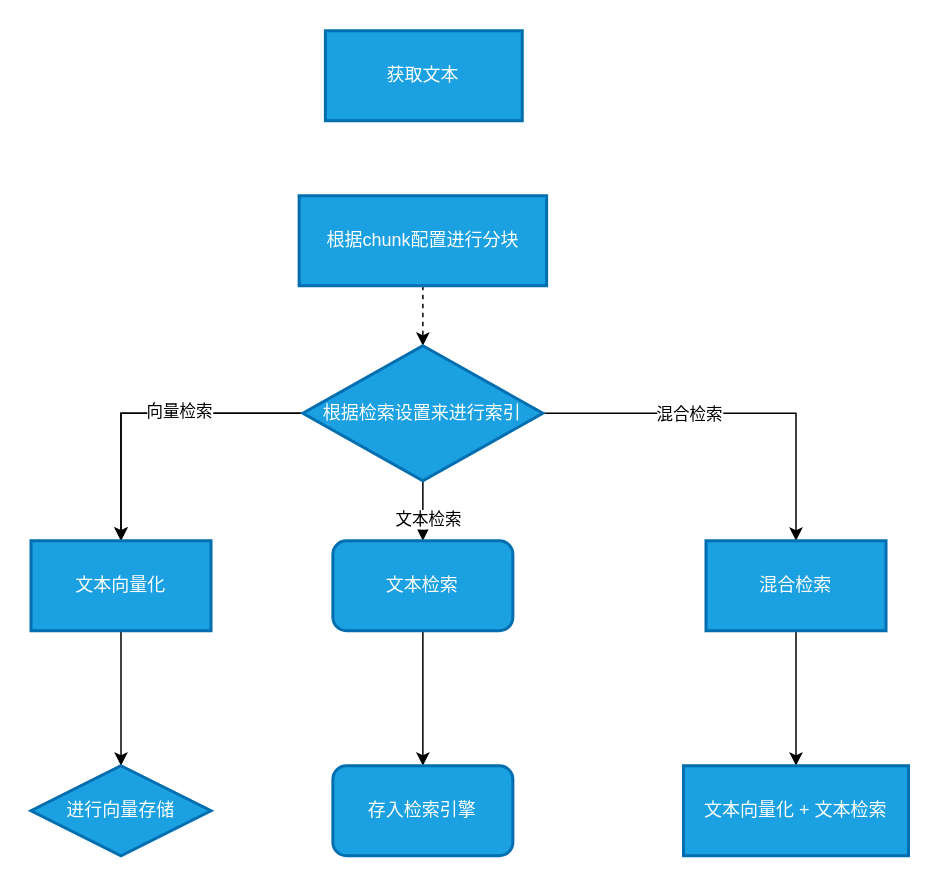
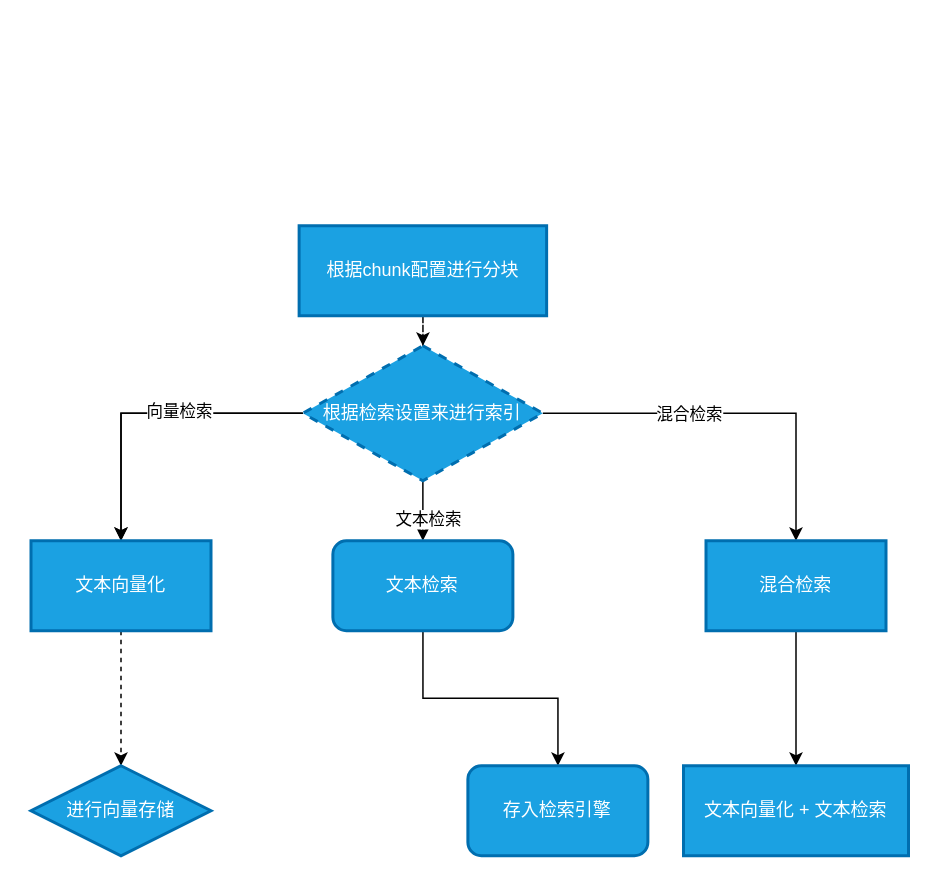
node "获取文本": removed
node "根据chunk配置进行分块": moved (423, 241) -> (423, 271)
node "根据检索设置来进行索引": style solid -> dashed
edge "文本向量化" -> "进行向量存储": style solid -> dashed
node "存入检索引擎": moved (423, 811) -> (558, 811)
